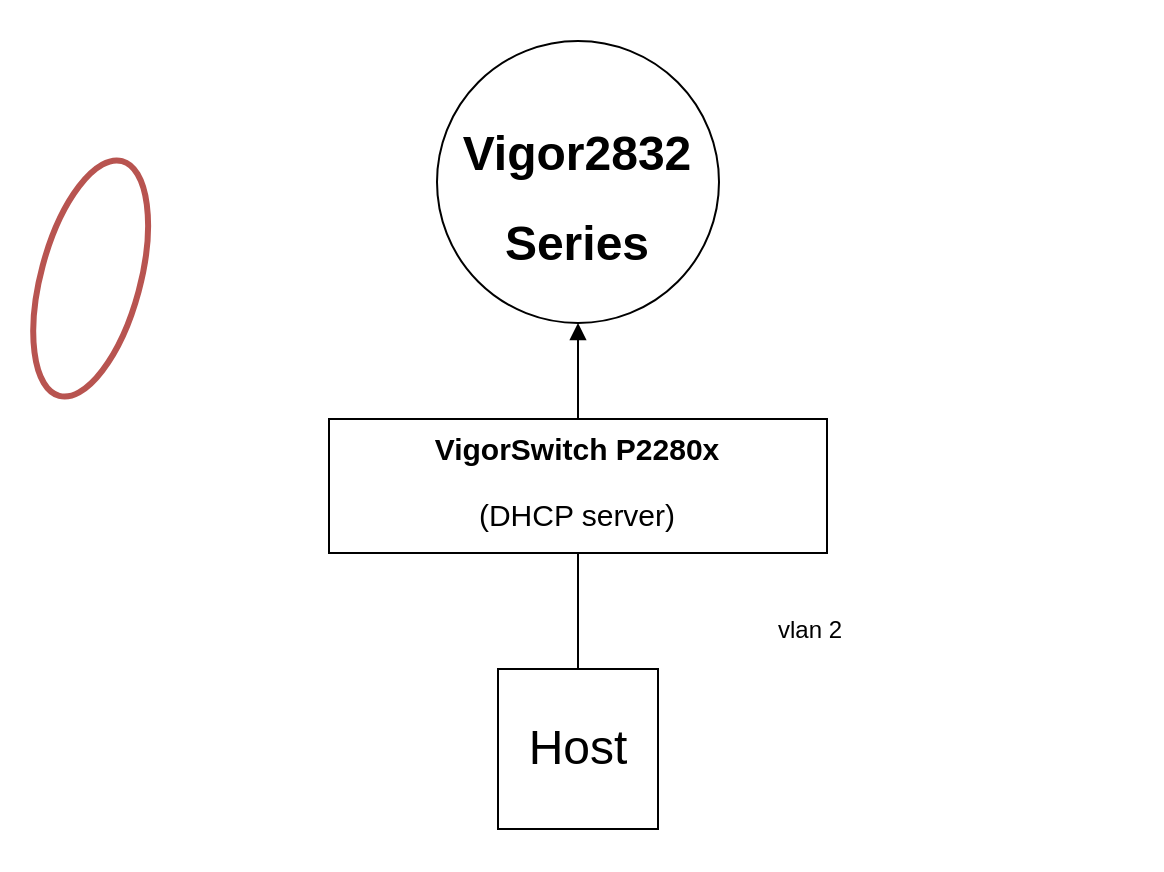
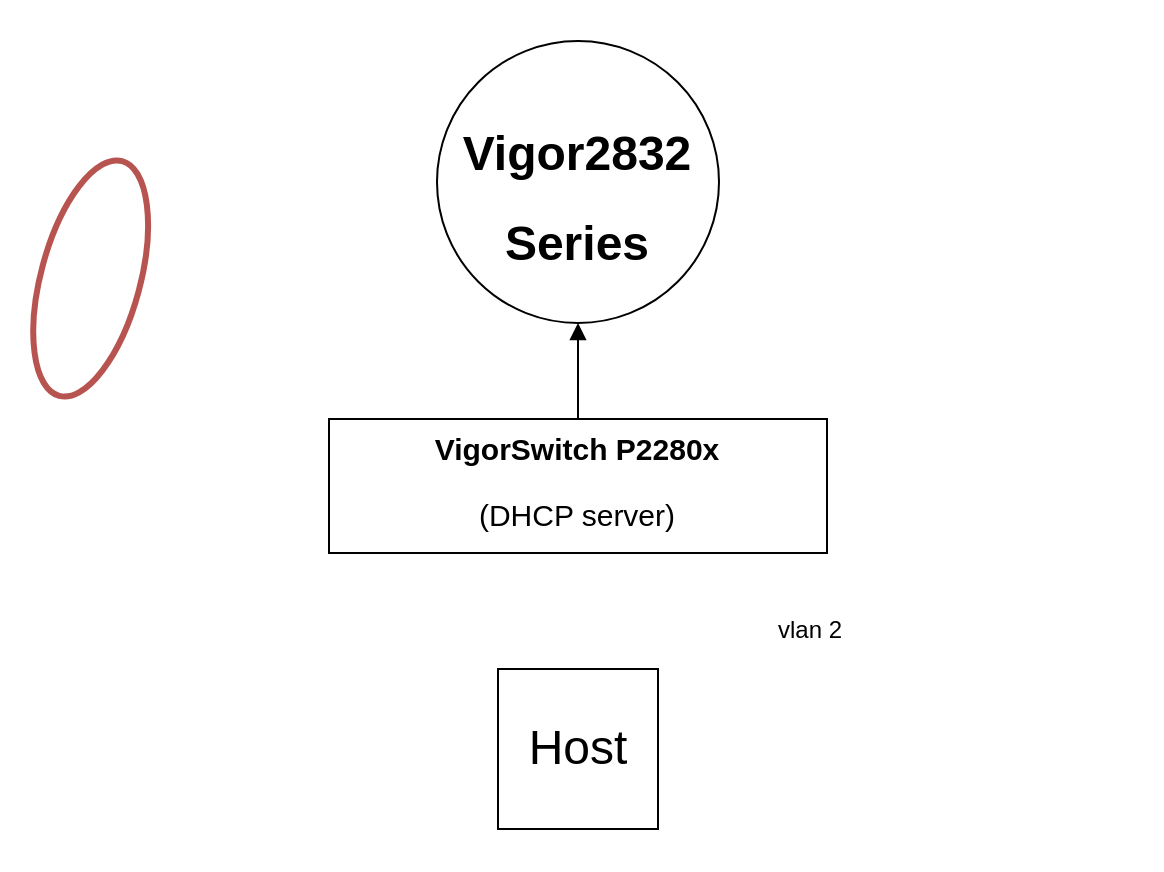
edge "VigorSwitch P2280x(DHCP server)" -- "Host": removed
